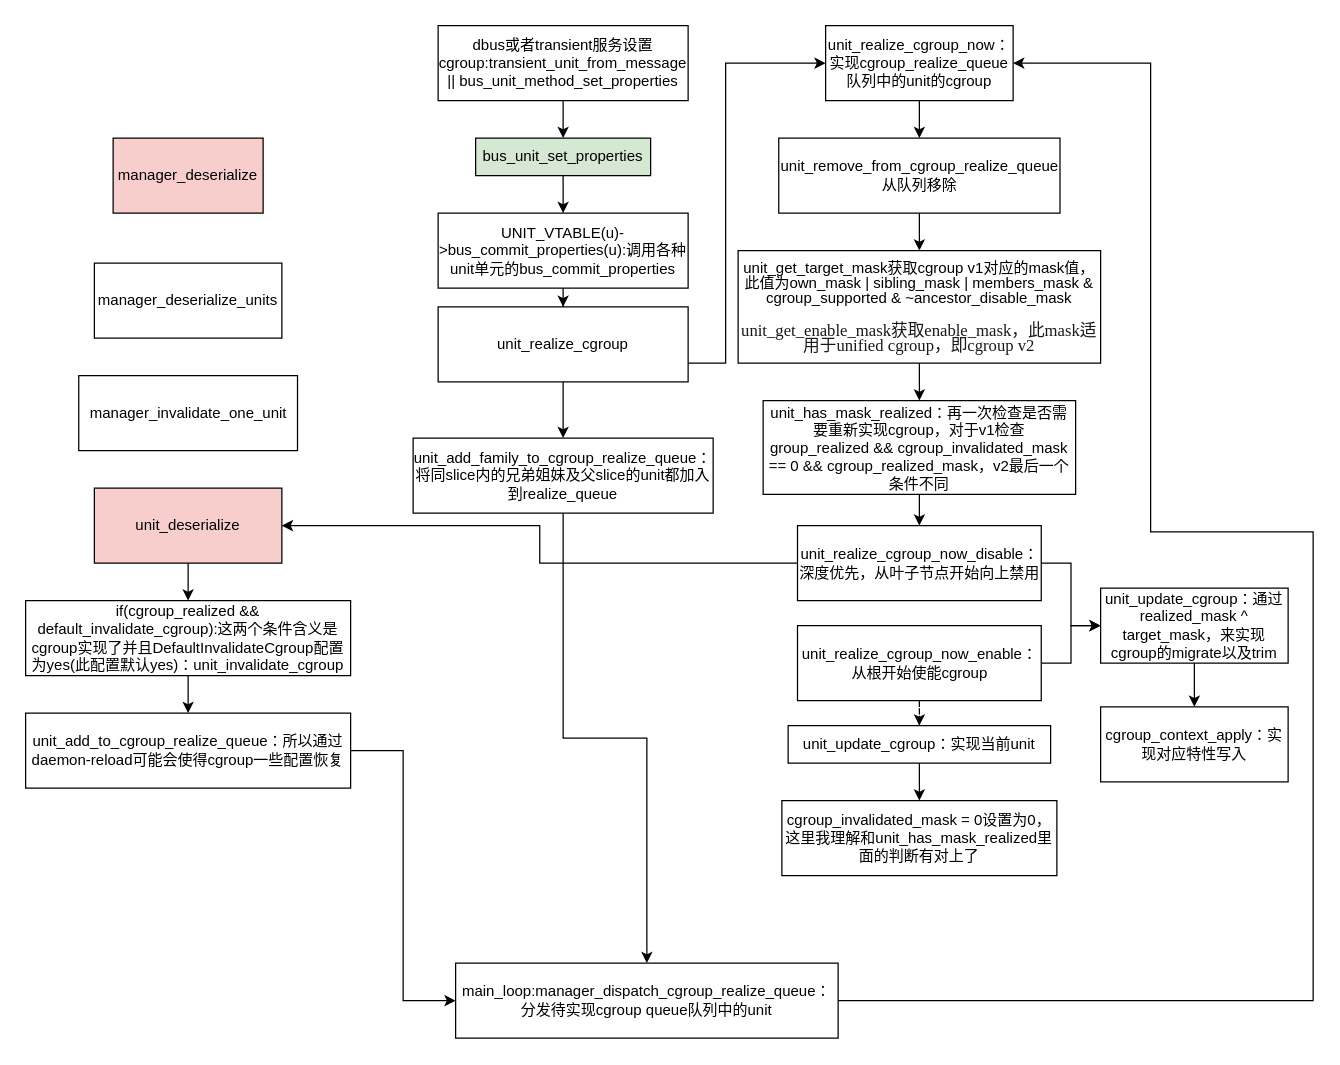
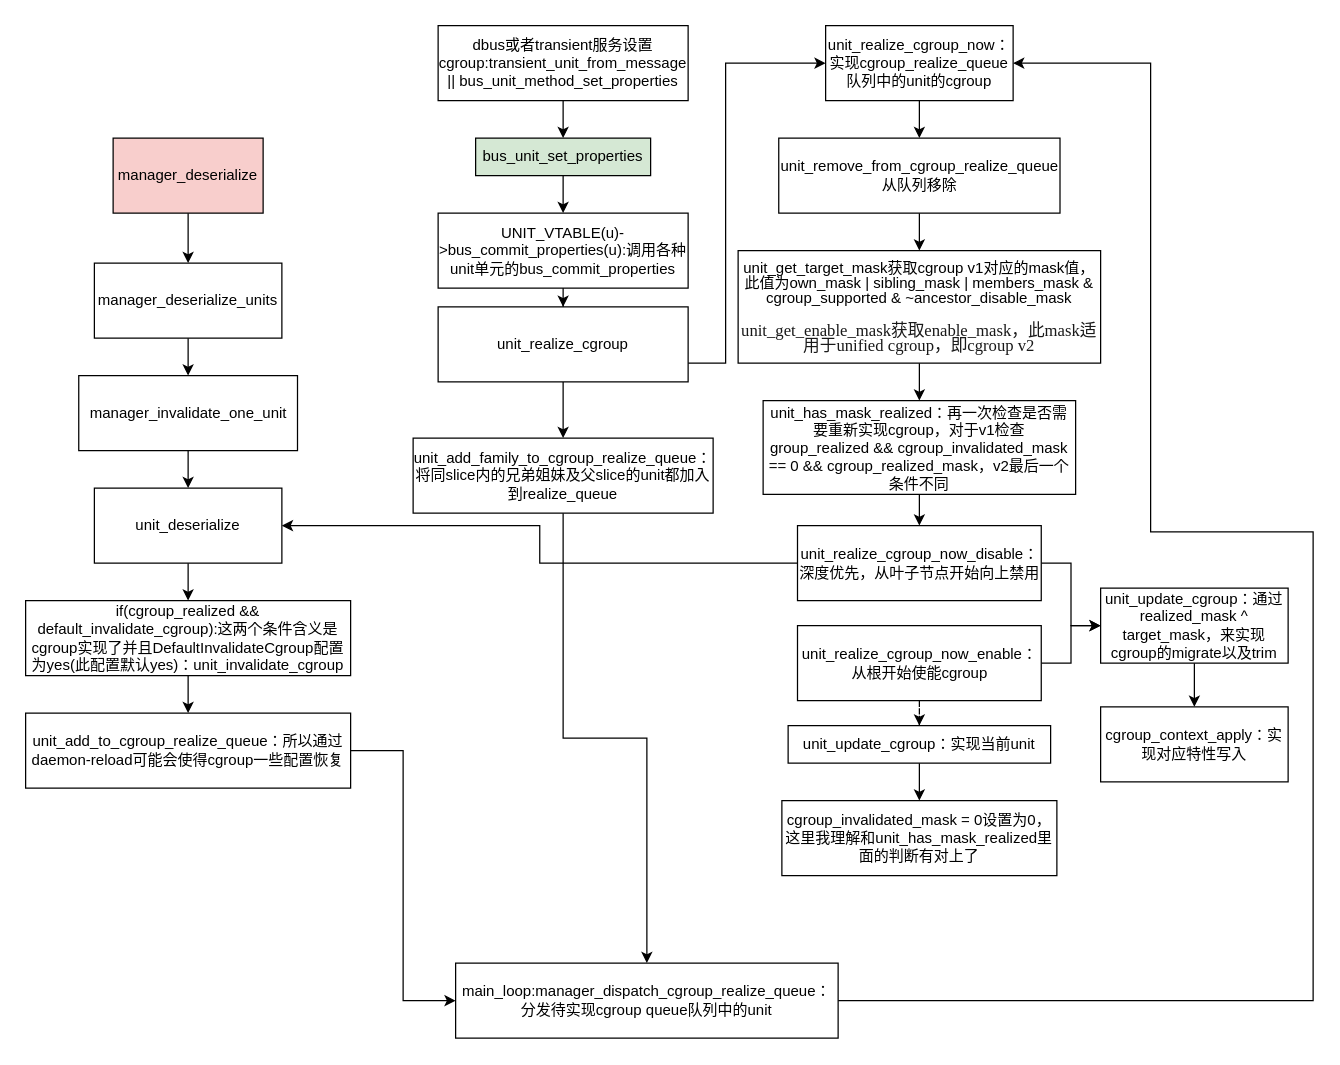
edge "manager_deserialize" -> "manager_deserialize_units": added
edge "manager_deserialize_units" -> "manager_invalidate_one_unit": added
edge "manager_invalidate_one_unit" -> "unit_deserialize": added
node "unit_deserialize": fillcolor #f8cecc -> #ffffff
